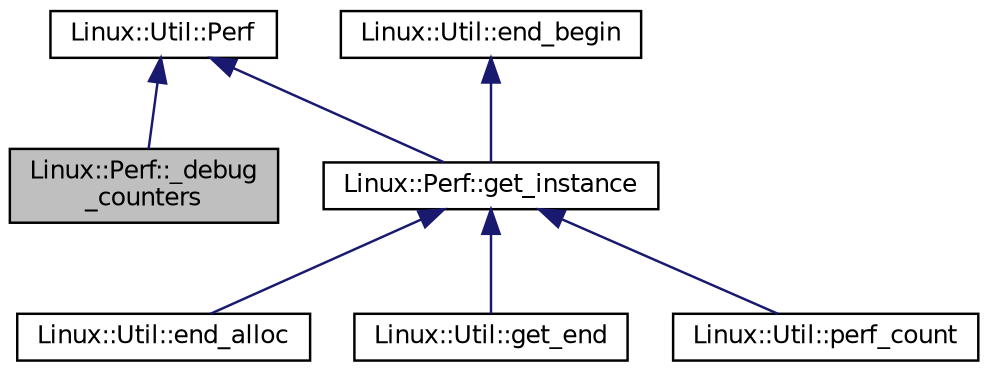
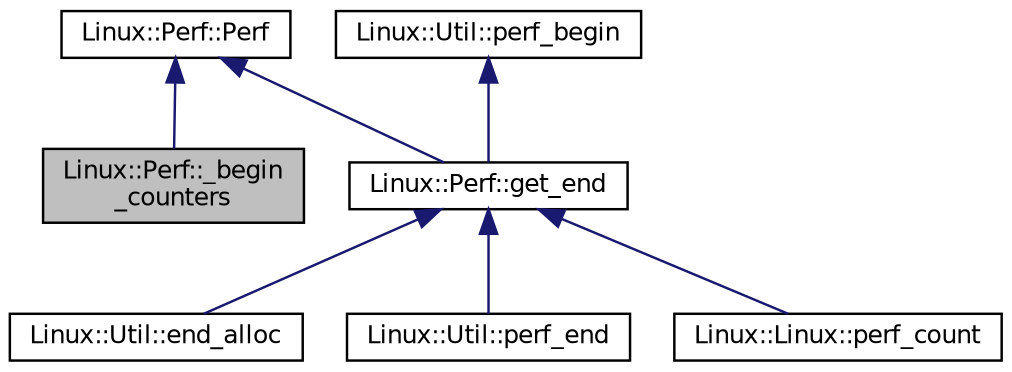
node "Linux::Util::Perf": label "Linux::Util::Perf" -> "Linux::Perf::Perf"
node "Linux::Util::end_begin": label "Linux::Util::end_begin" -> "Linux::Util::perf_begin"
node "Linux::Perf::_debug _counters": label "Linux::Perf::_debug _counters" -> "Linux::Perf::_begin _counters"
node "Linux::Perf::get_instance": label "Linux::Perf::get_instance" -> "Linux::Perf::get_end"
node "Linux::Util::get_end": label "Linux::Util::get_end" -> "Linux::Util::perf_end"
node "Linux::Util::perf_count": label "Linux::Util::perf_count" -> "Linux::Linux::perf_count"
